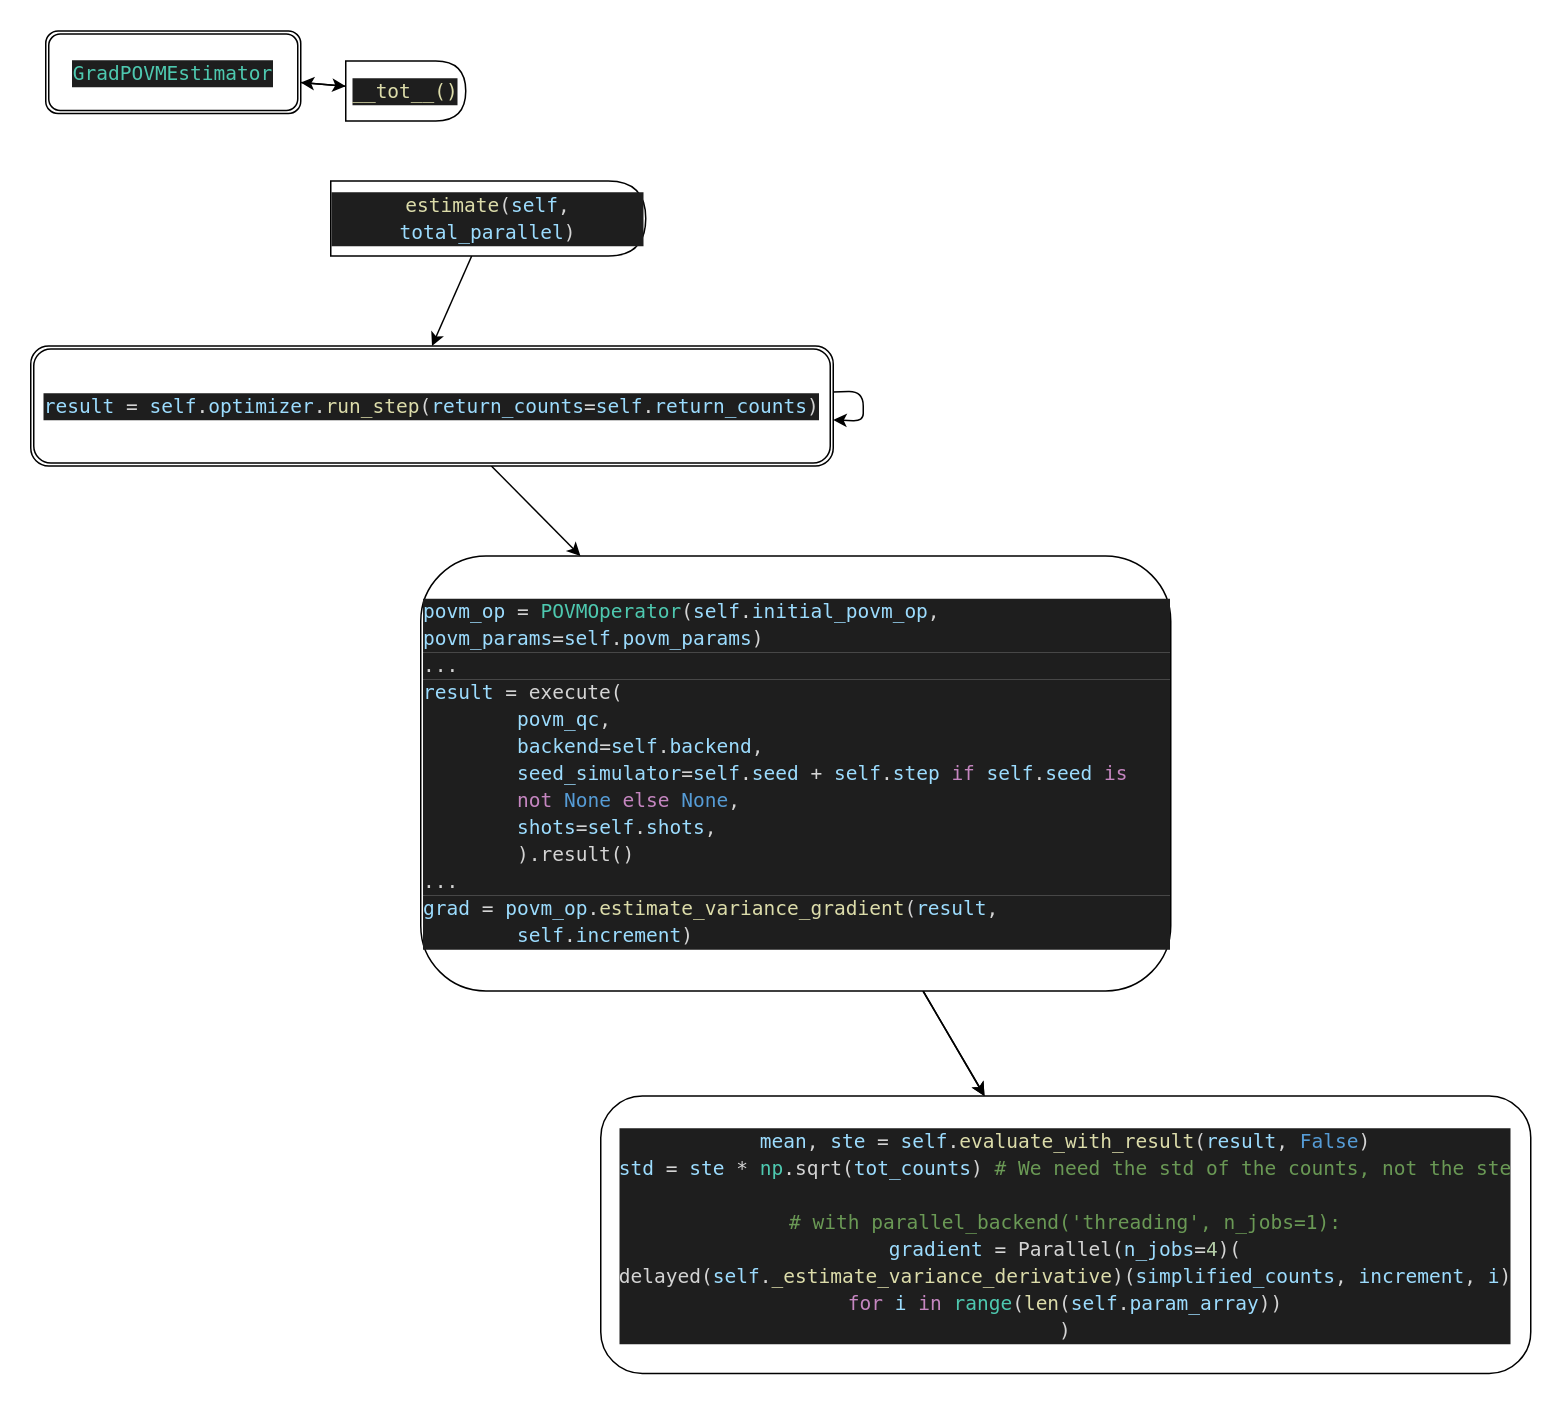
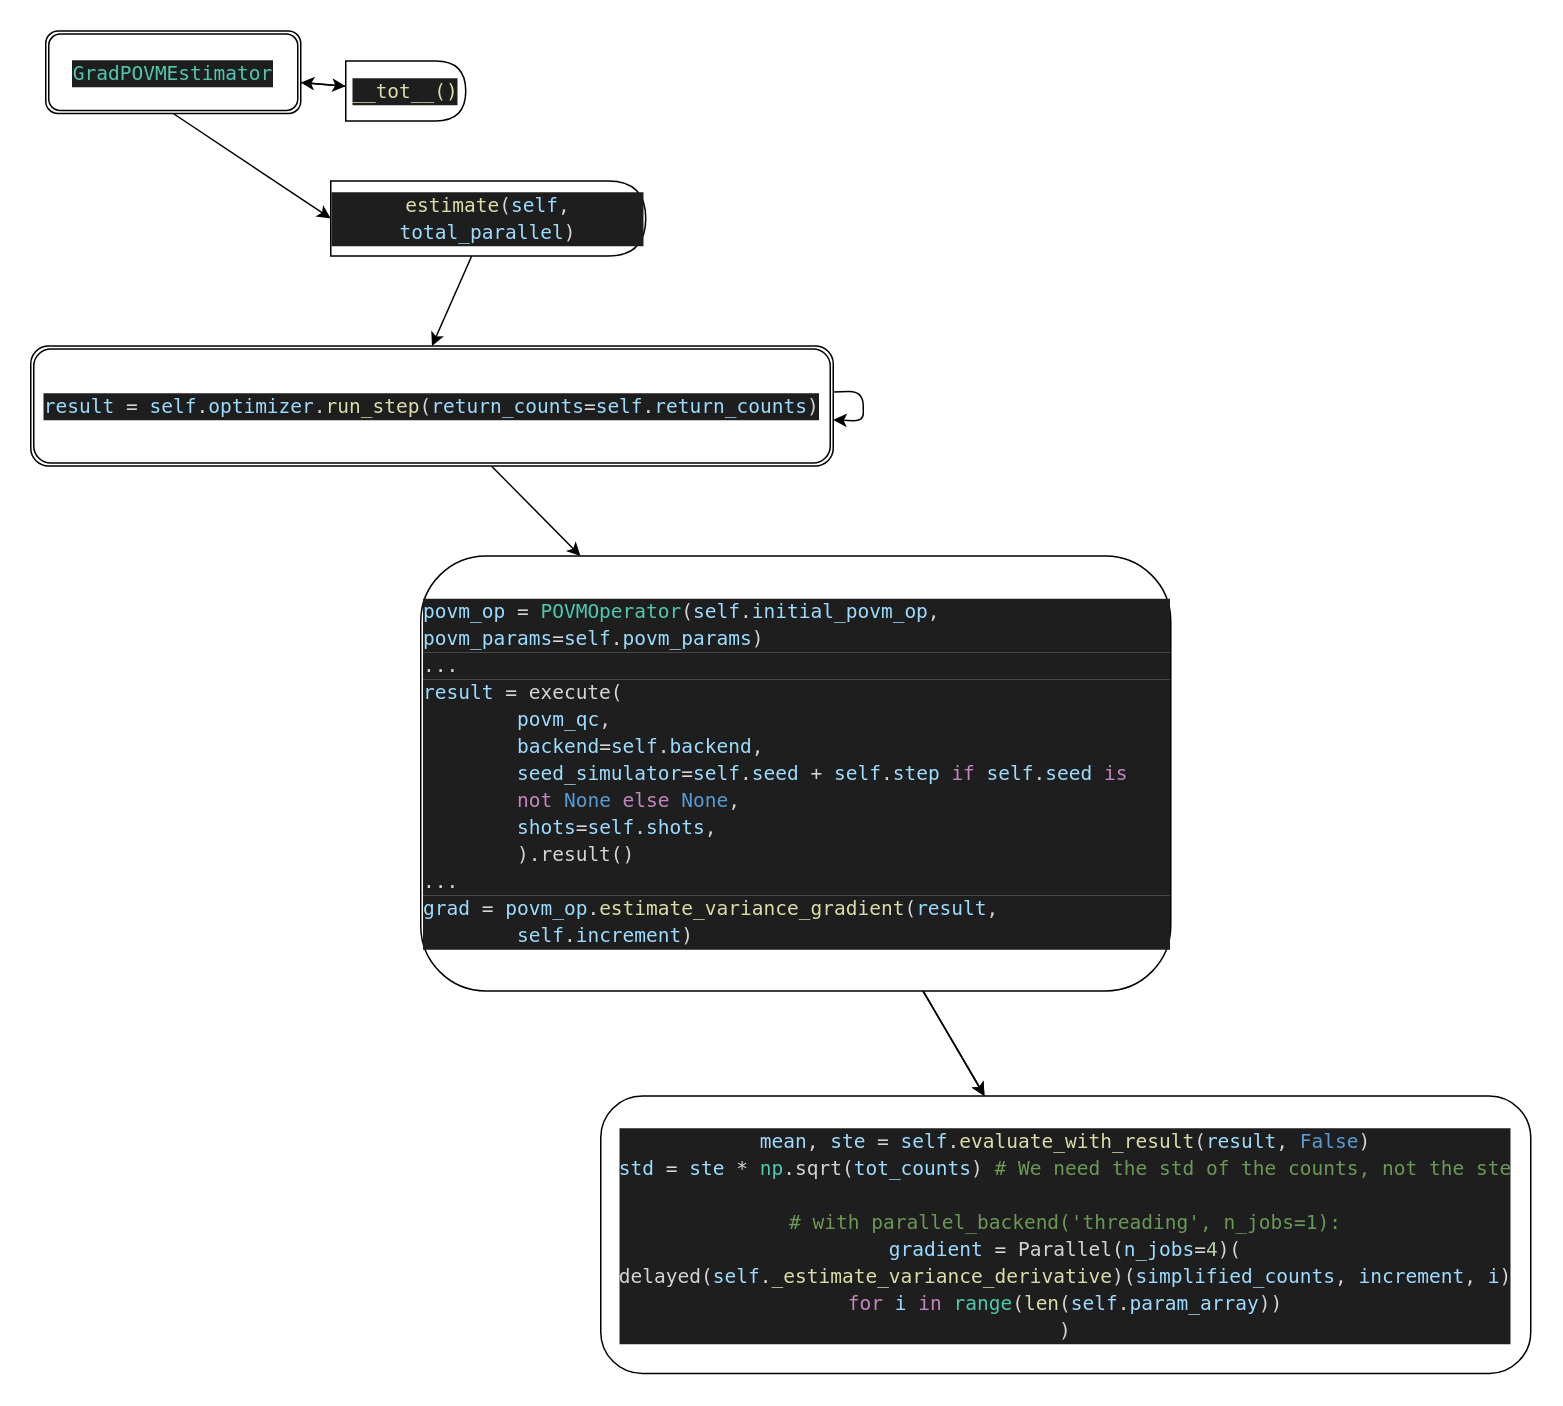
edge "GradPOVMEstimator" -> "estimate(self, total_parallel)": added
